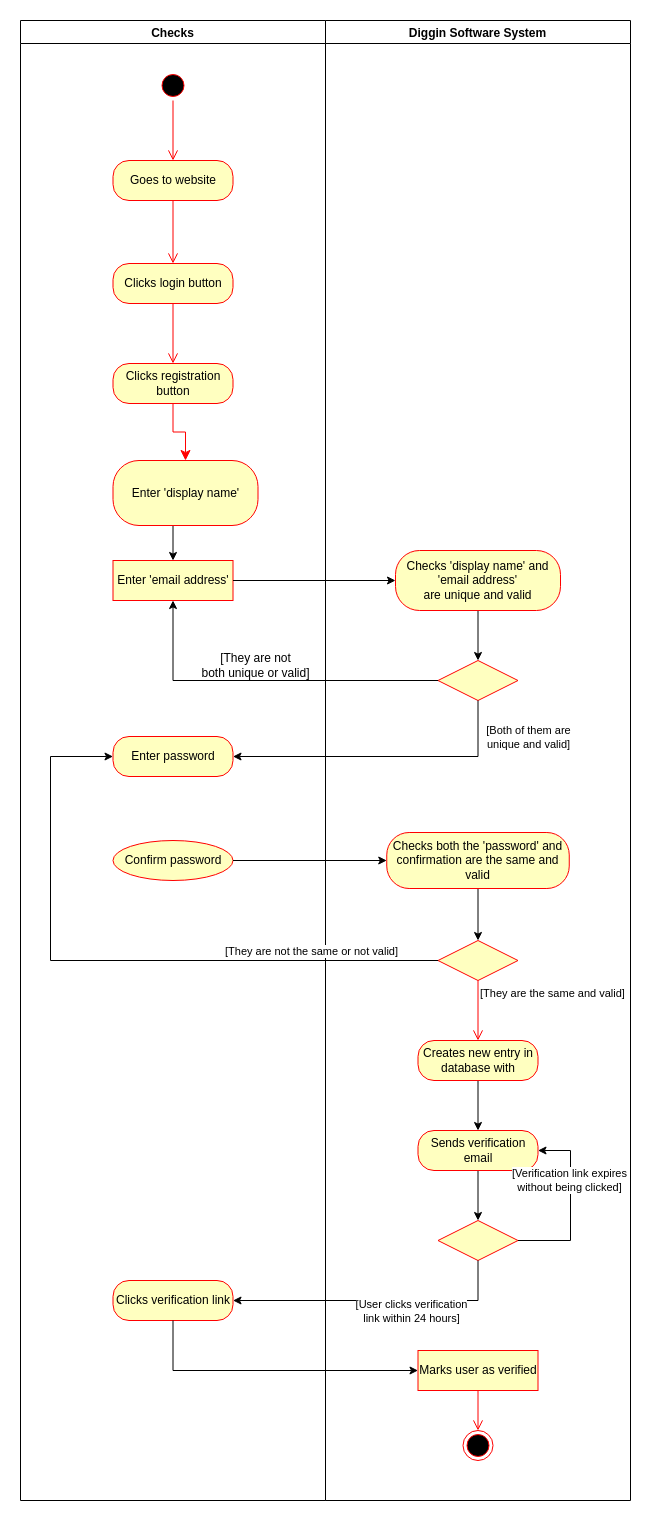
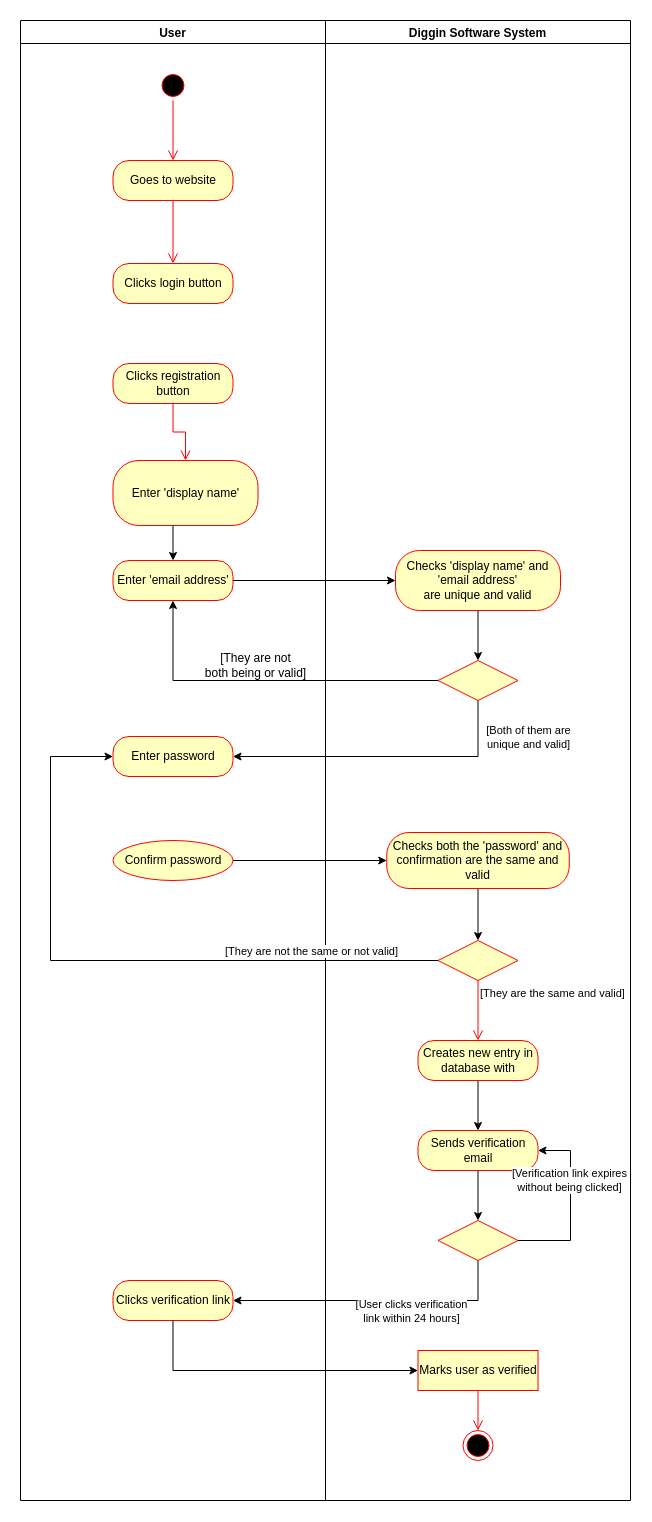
node "Checks": label "Checks" -> "User"
edge "Clicks login button" -> "Clicks registration button": removed
edge "Clicks registration button" -> "Enter 'display name'": arrowhead classic -> open
node "Enter 'email address'": shape rectangle -> rounded rectangle
node "[They are not both unique or valid]": label "[They are not both unique or valid]" -> "[They are not both being or valid]"
